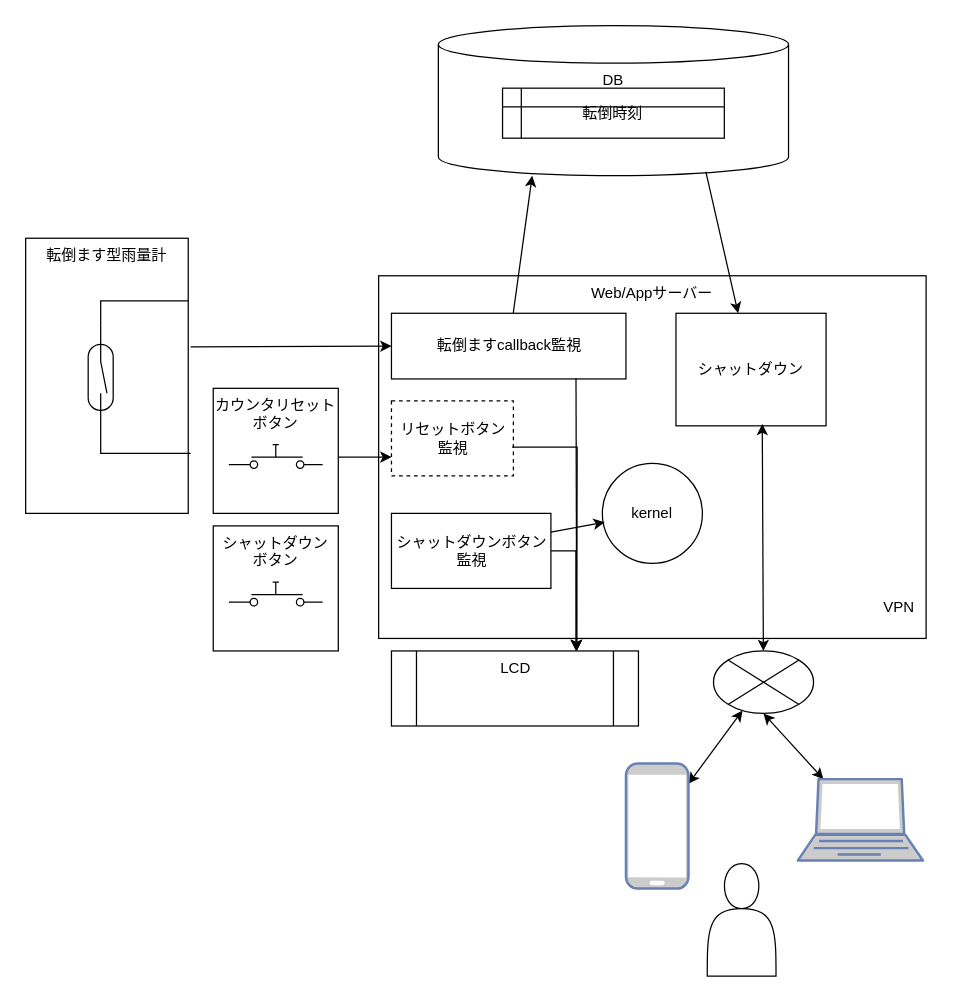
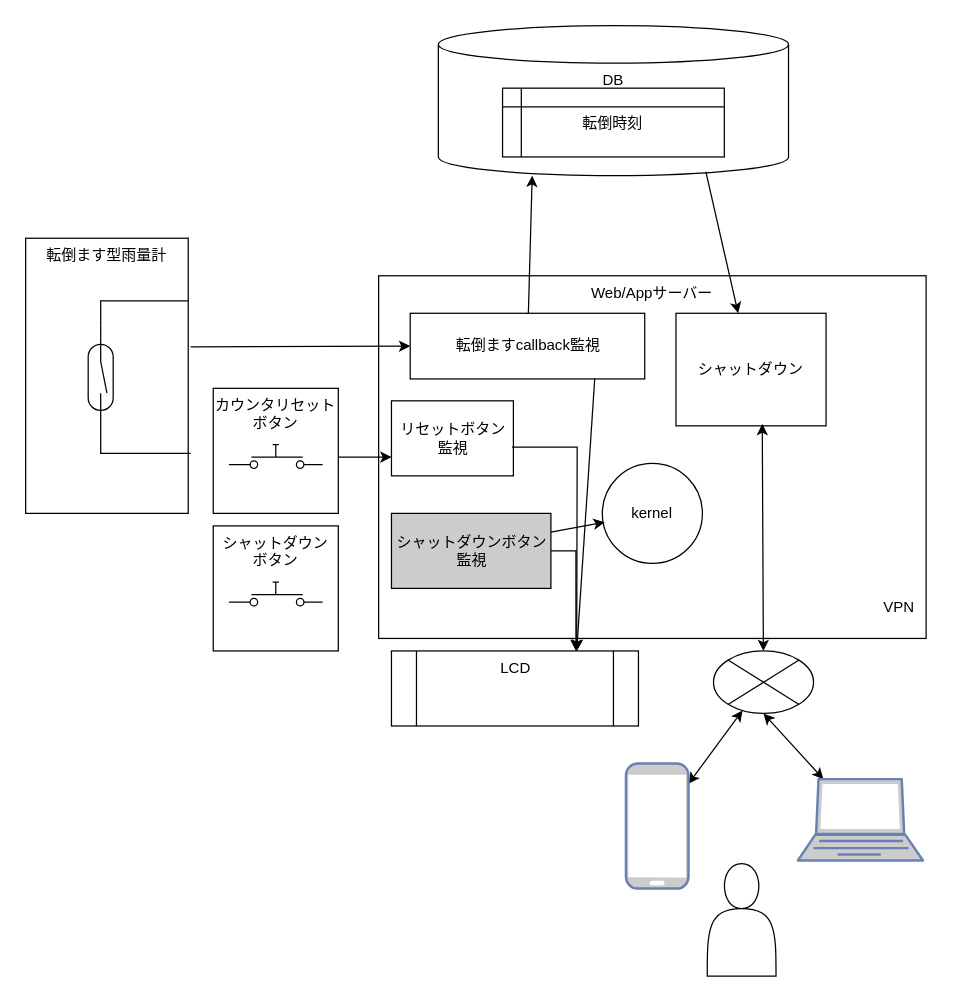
node "転倒時刻": size 222x50 -> 222x69
node "転倒ますcallback監視": moved (508, 346) -> (527, 346)
node "リセットボタン 監視": style dashed -> solid
node "シャットダウンボタン監視": fillcolor #ffffff -> #cccccc
